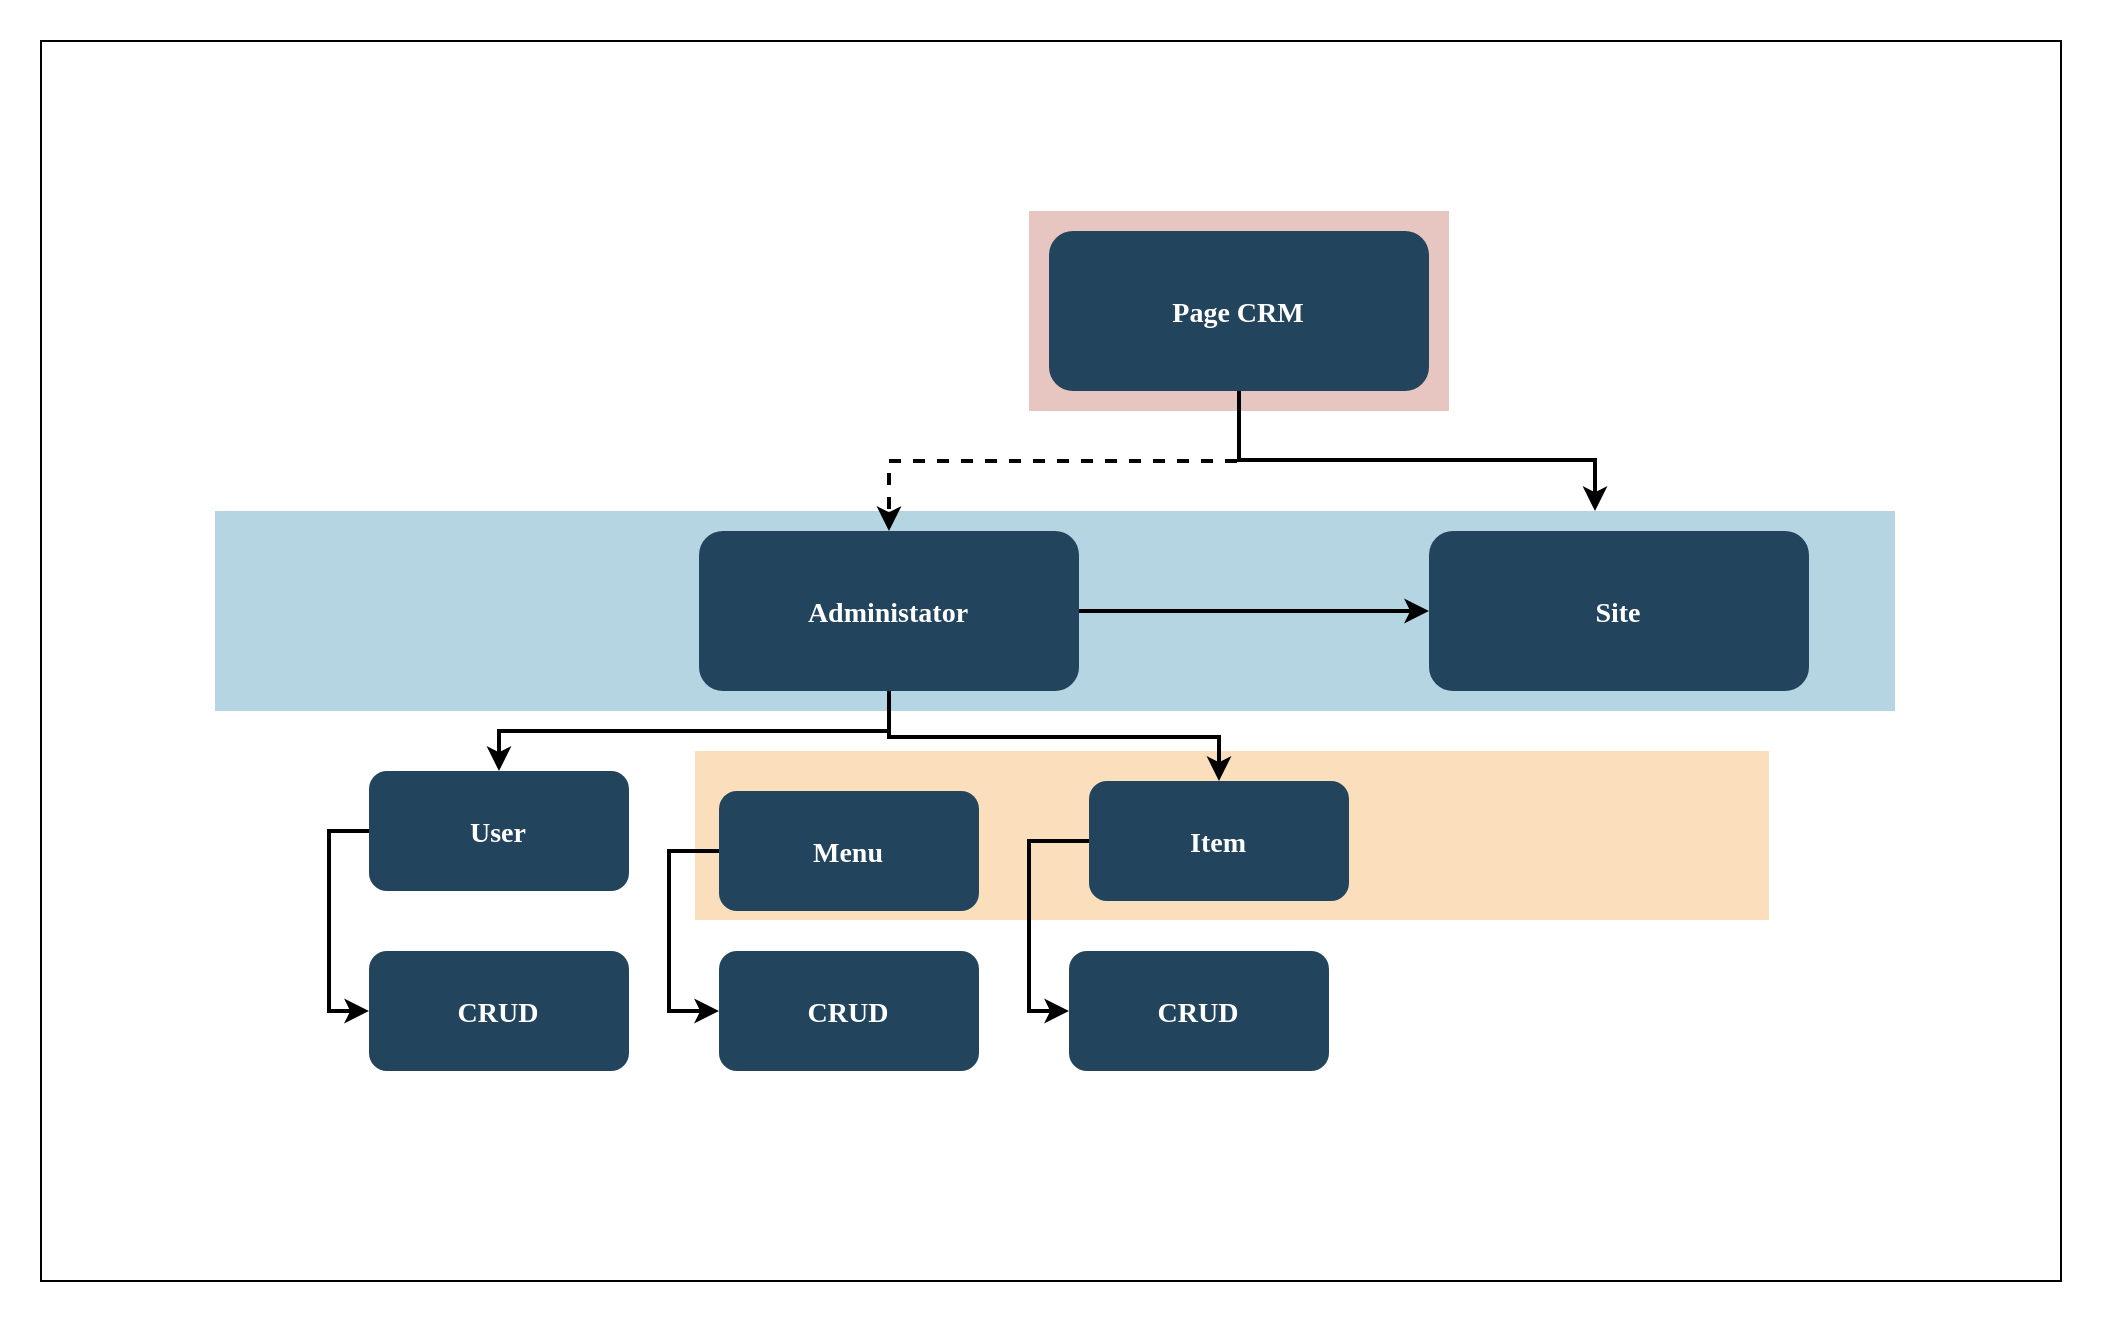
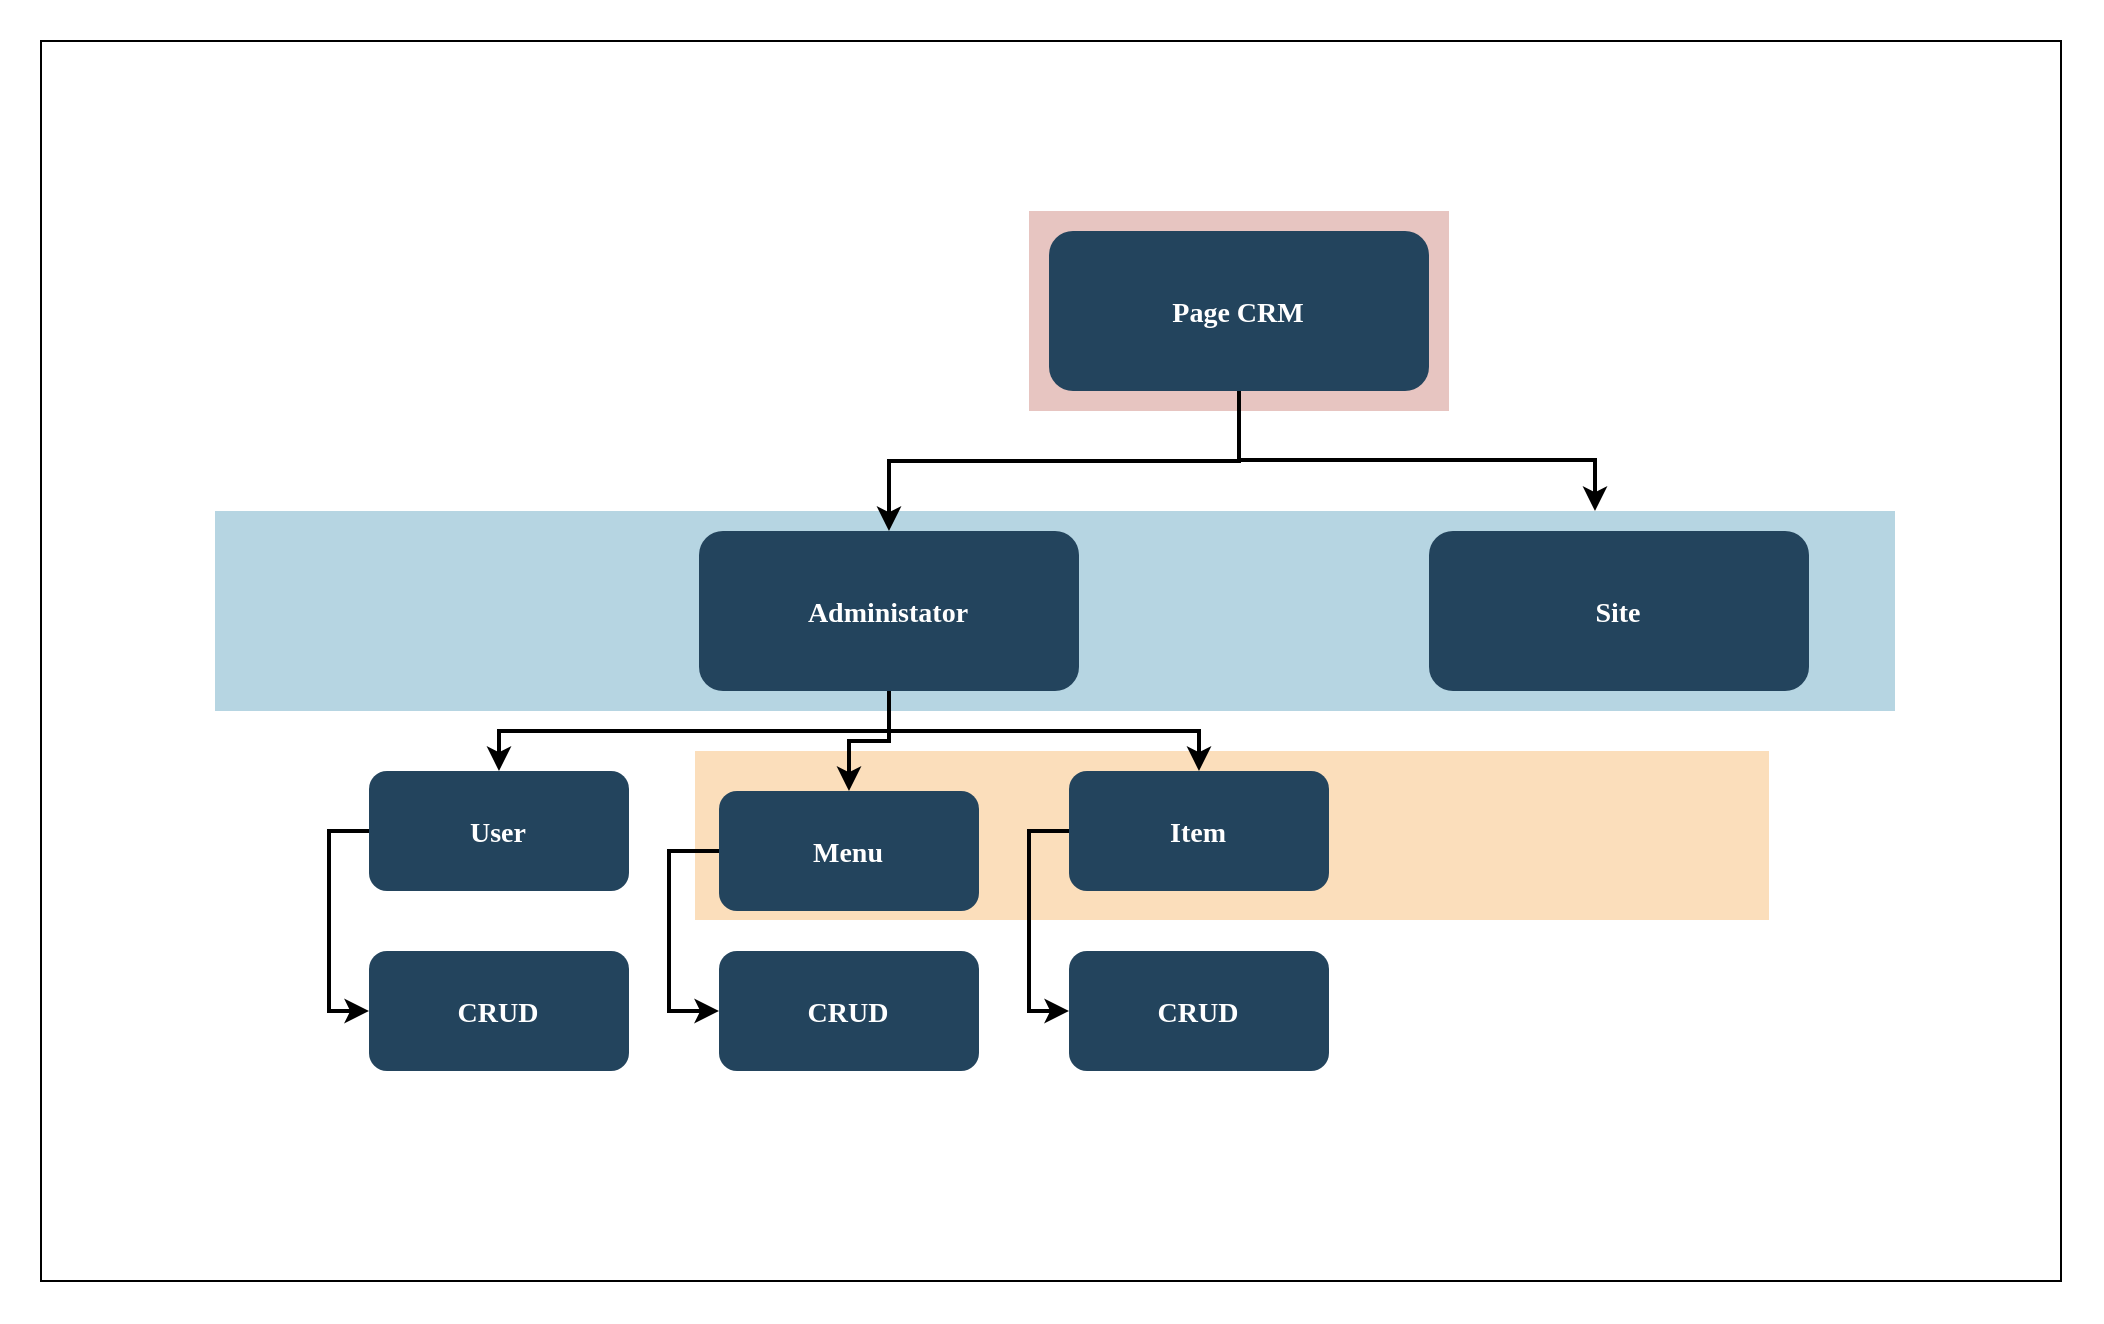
edge "Page CRM" -> "Administator": style dashed -> solid
edge "Administator" -> "Site": now "Administator" -> "Menu"
node "Item": moved (1219, 841) -> (1199, 831)
